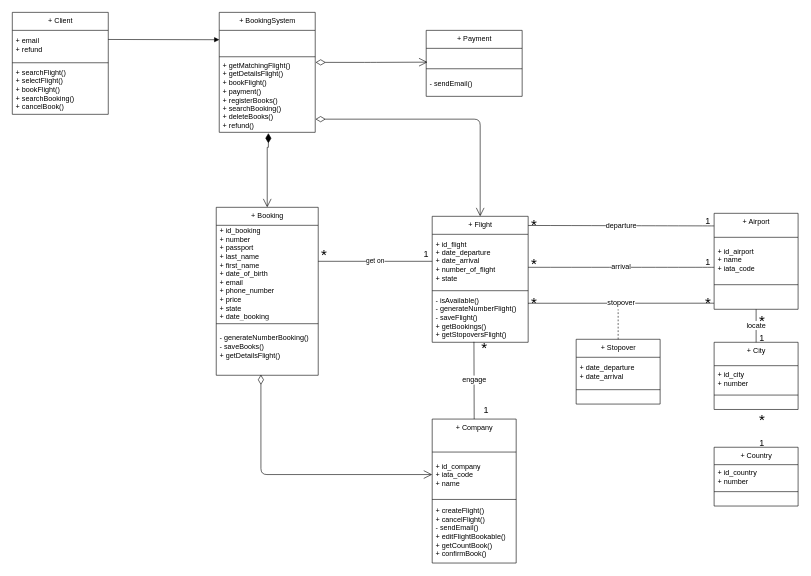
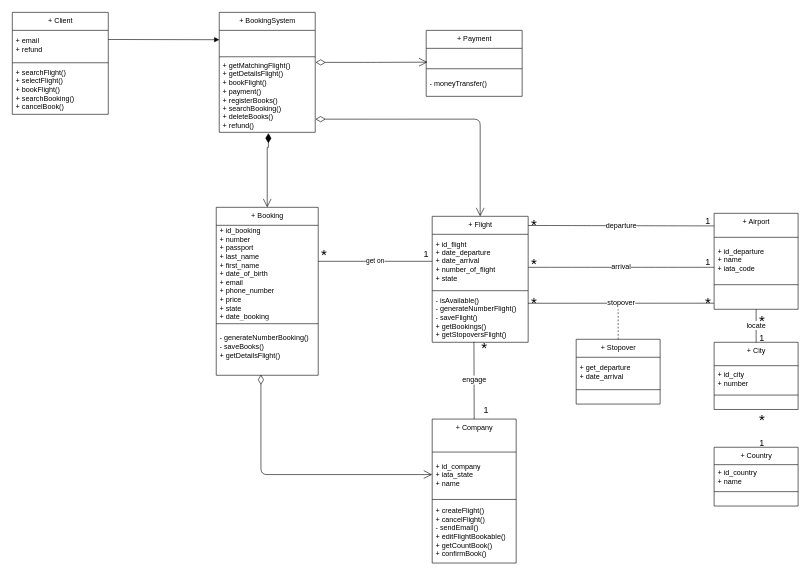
node "- sendEmail()": label "- sendEmail()" -> "- moneyTransfer()"
node "+ id_airport + name + iata_code": label "+ id_airport + name + iata_code" -> "+ id_departure + name + iata_code"
node "+ date_departure + date_arrival": label "+ date_departure + date_arrival" -> "+ get_departure + date_arrival"
node "+ id_company + iata_code + name": label "+ id_company + iata_code + name" -> "+ id_company + iata_state + name"
node "+ id_country + number": label "+ id_country + number" -> "+ id_country + name"
